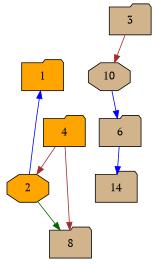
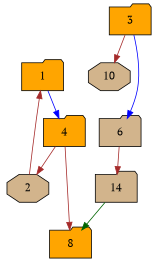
node "3": fillcolor tan -> orange
edge "1" -> "4": added
edge "10" -> "6": now "3" -> "6"
edge "2" -> "1": color blue -> brown
edge "6" -> "14": color blue -> brown
node "2": fillcolor orange -> tan
edge "2" -> "8": now "14" -> "8"
node "8": fillcolor tan -> orange
